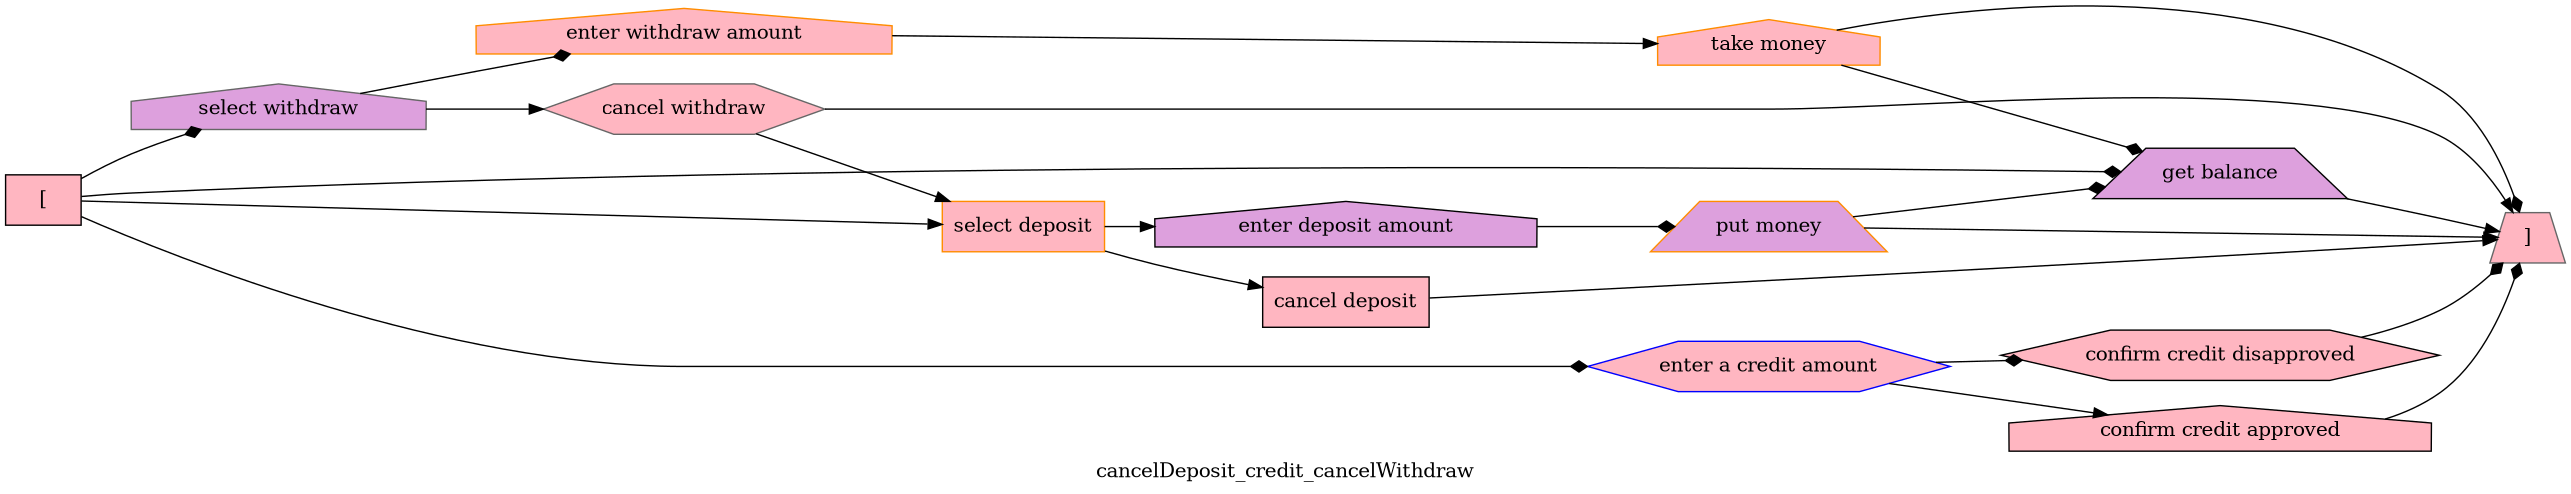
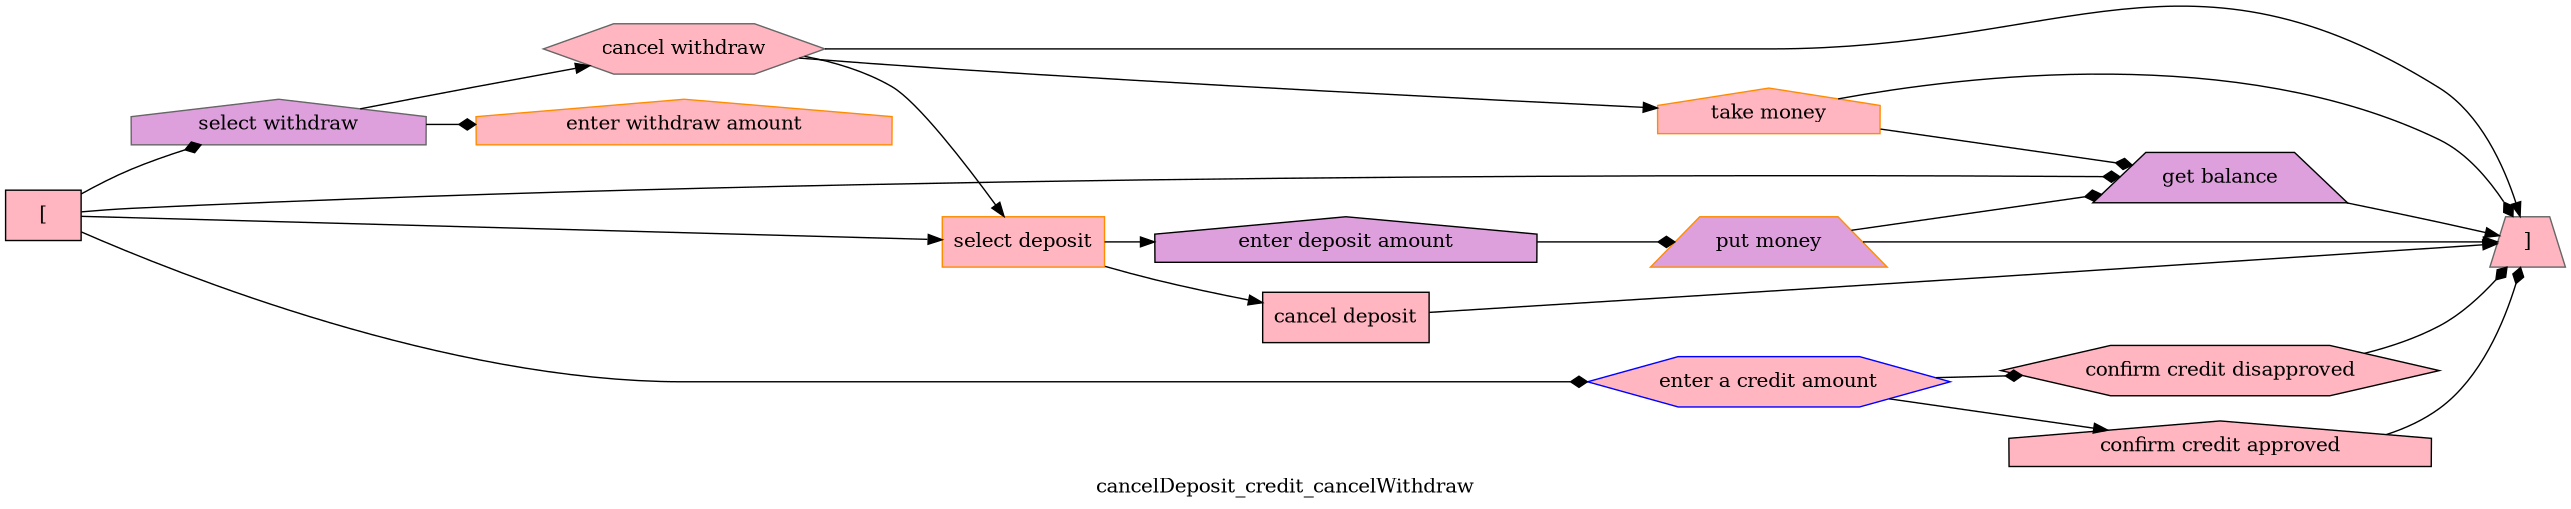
edge "enter withdraw amount" -> "take money": now "cancel withdraw" -> "take money"
